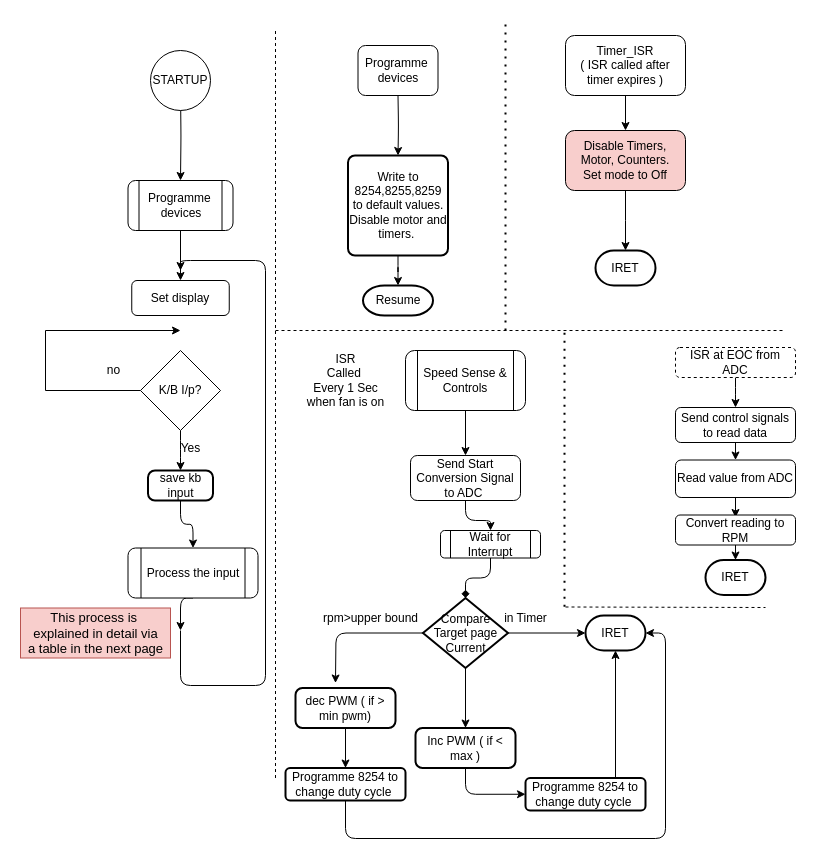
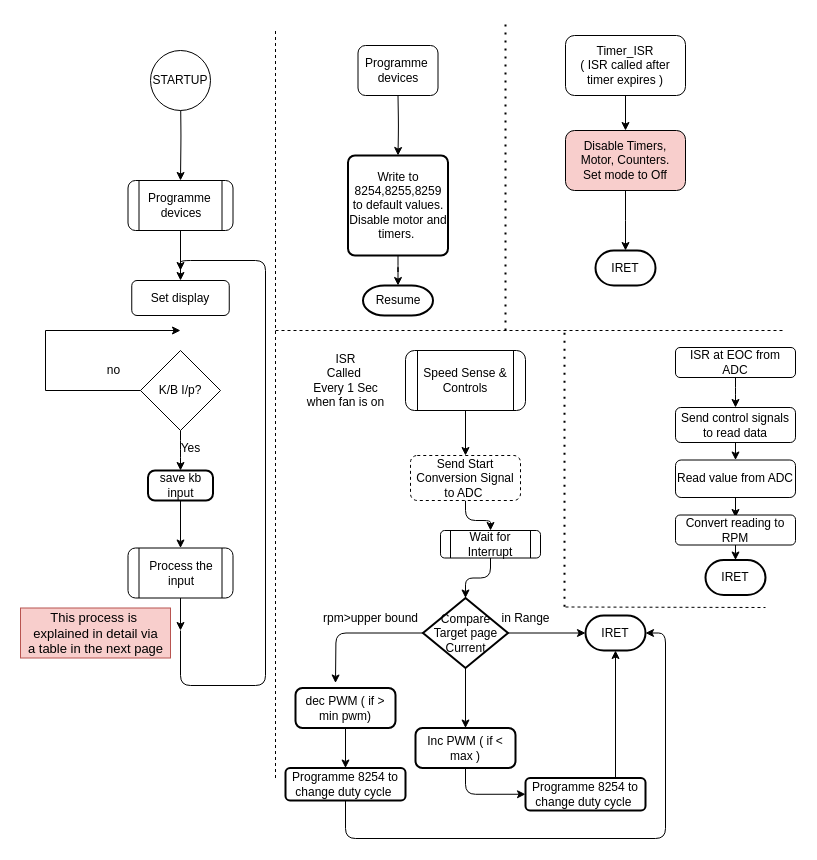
node "ISR at EOC from ADC": style dashed -> solid
node "Send Start Conversion Signal to ADC": style solid -> dashed
node "Process the input": size 130x50 -> 105x50
edge "Wait for Interrupt" -> "Compare Target page Current": arrowhead diamond -> classic
node "in Timer": label "in Timer" -> "in Range"
